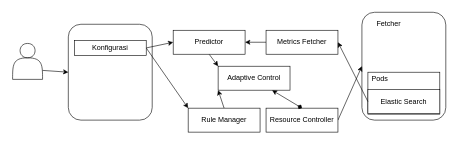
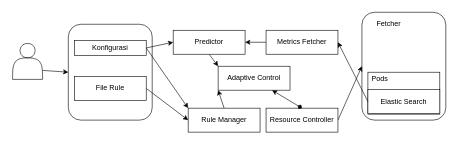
node "File Rule": added
edge "File Rule" -> "Rule Manager": added
